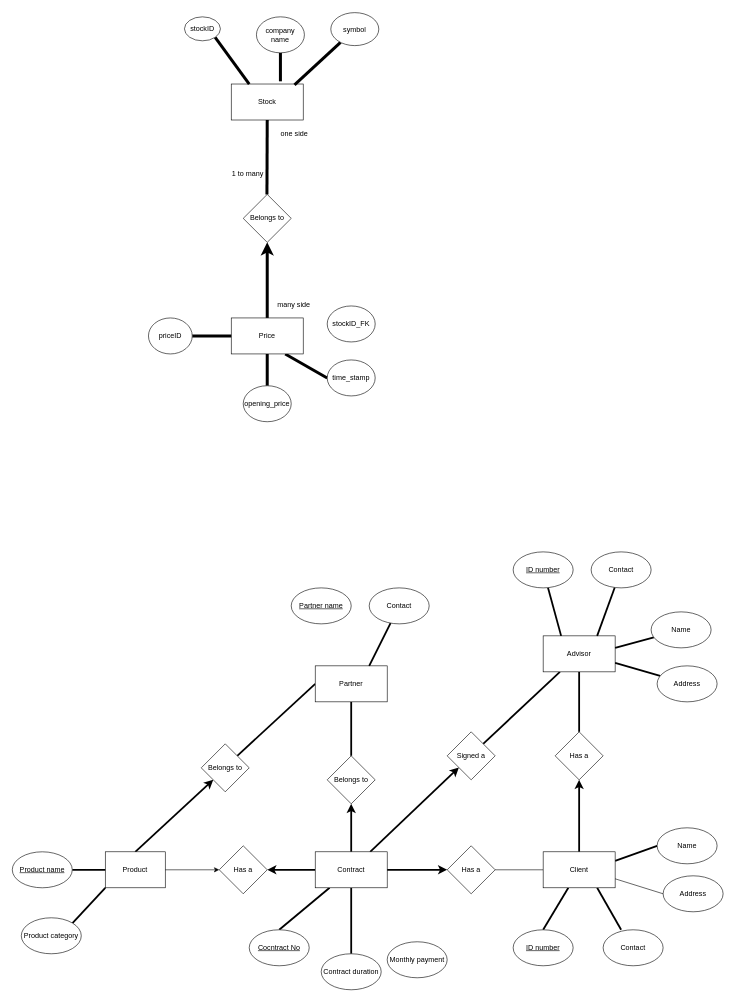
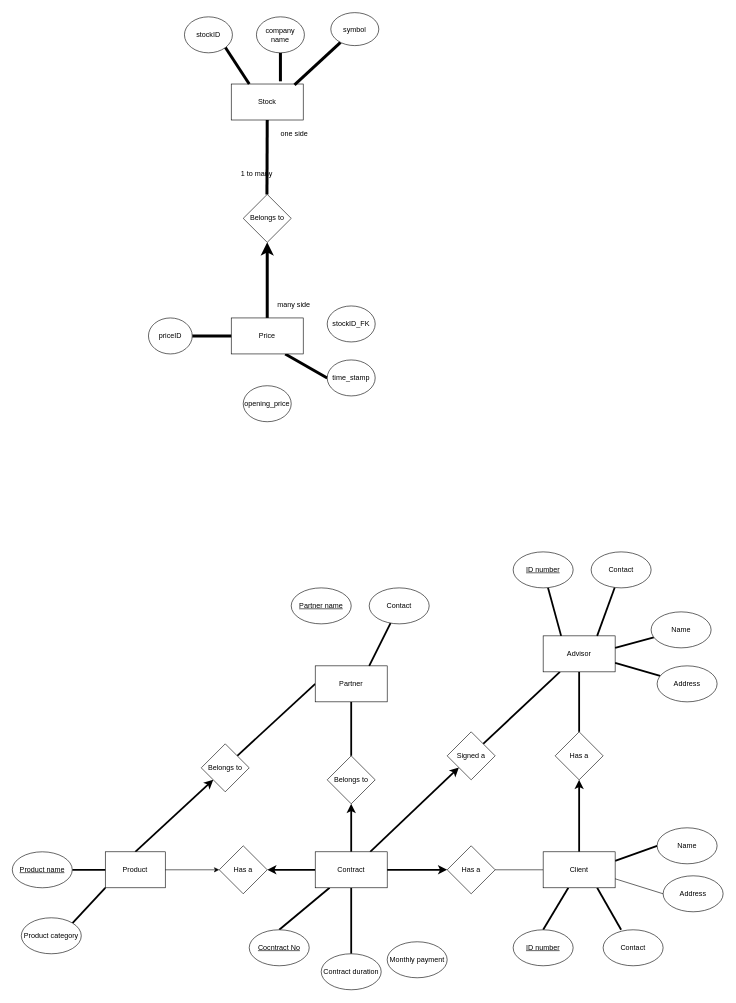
node "stockID": size 36x24 -> 48x36
node "1 to many": moved (247, 174) -> (256, 174)
edge "Price" -- "opening_price": removed
